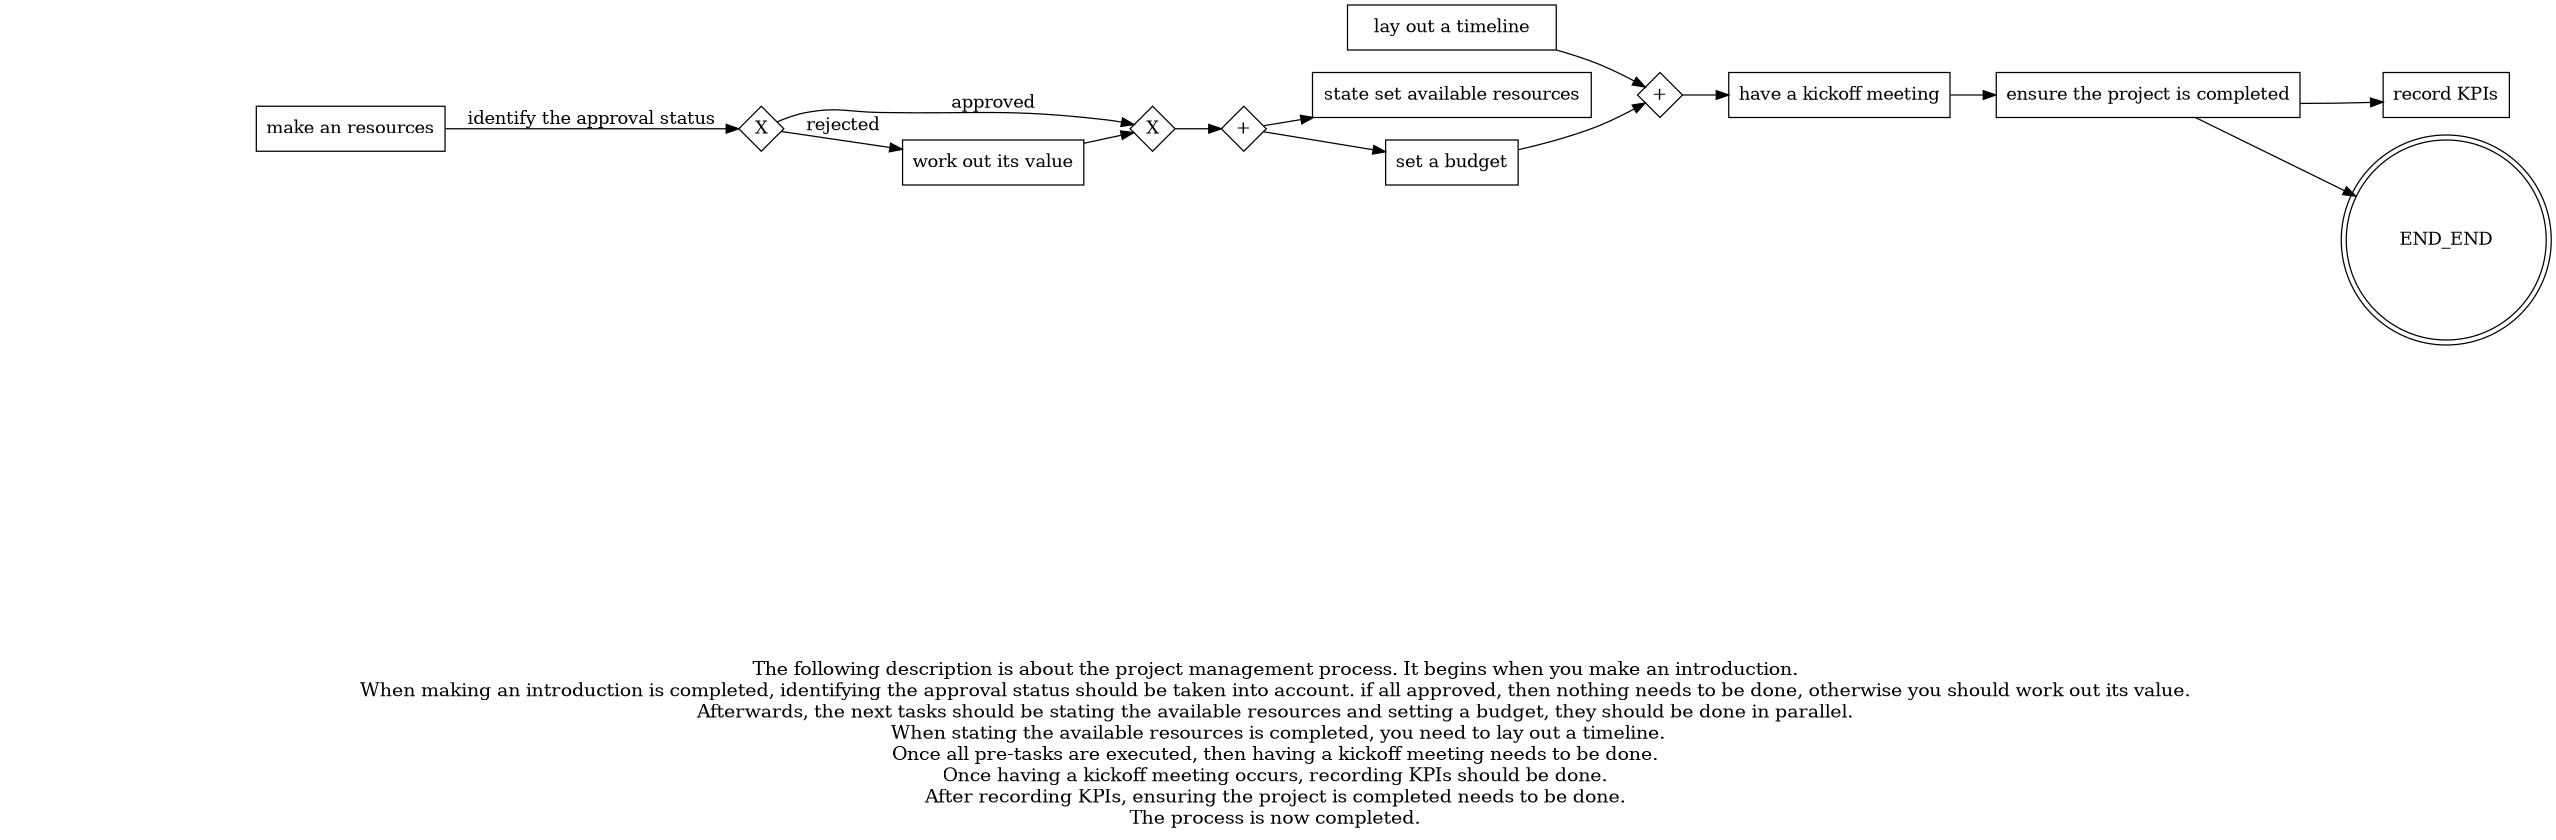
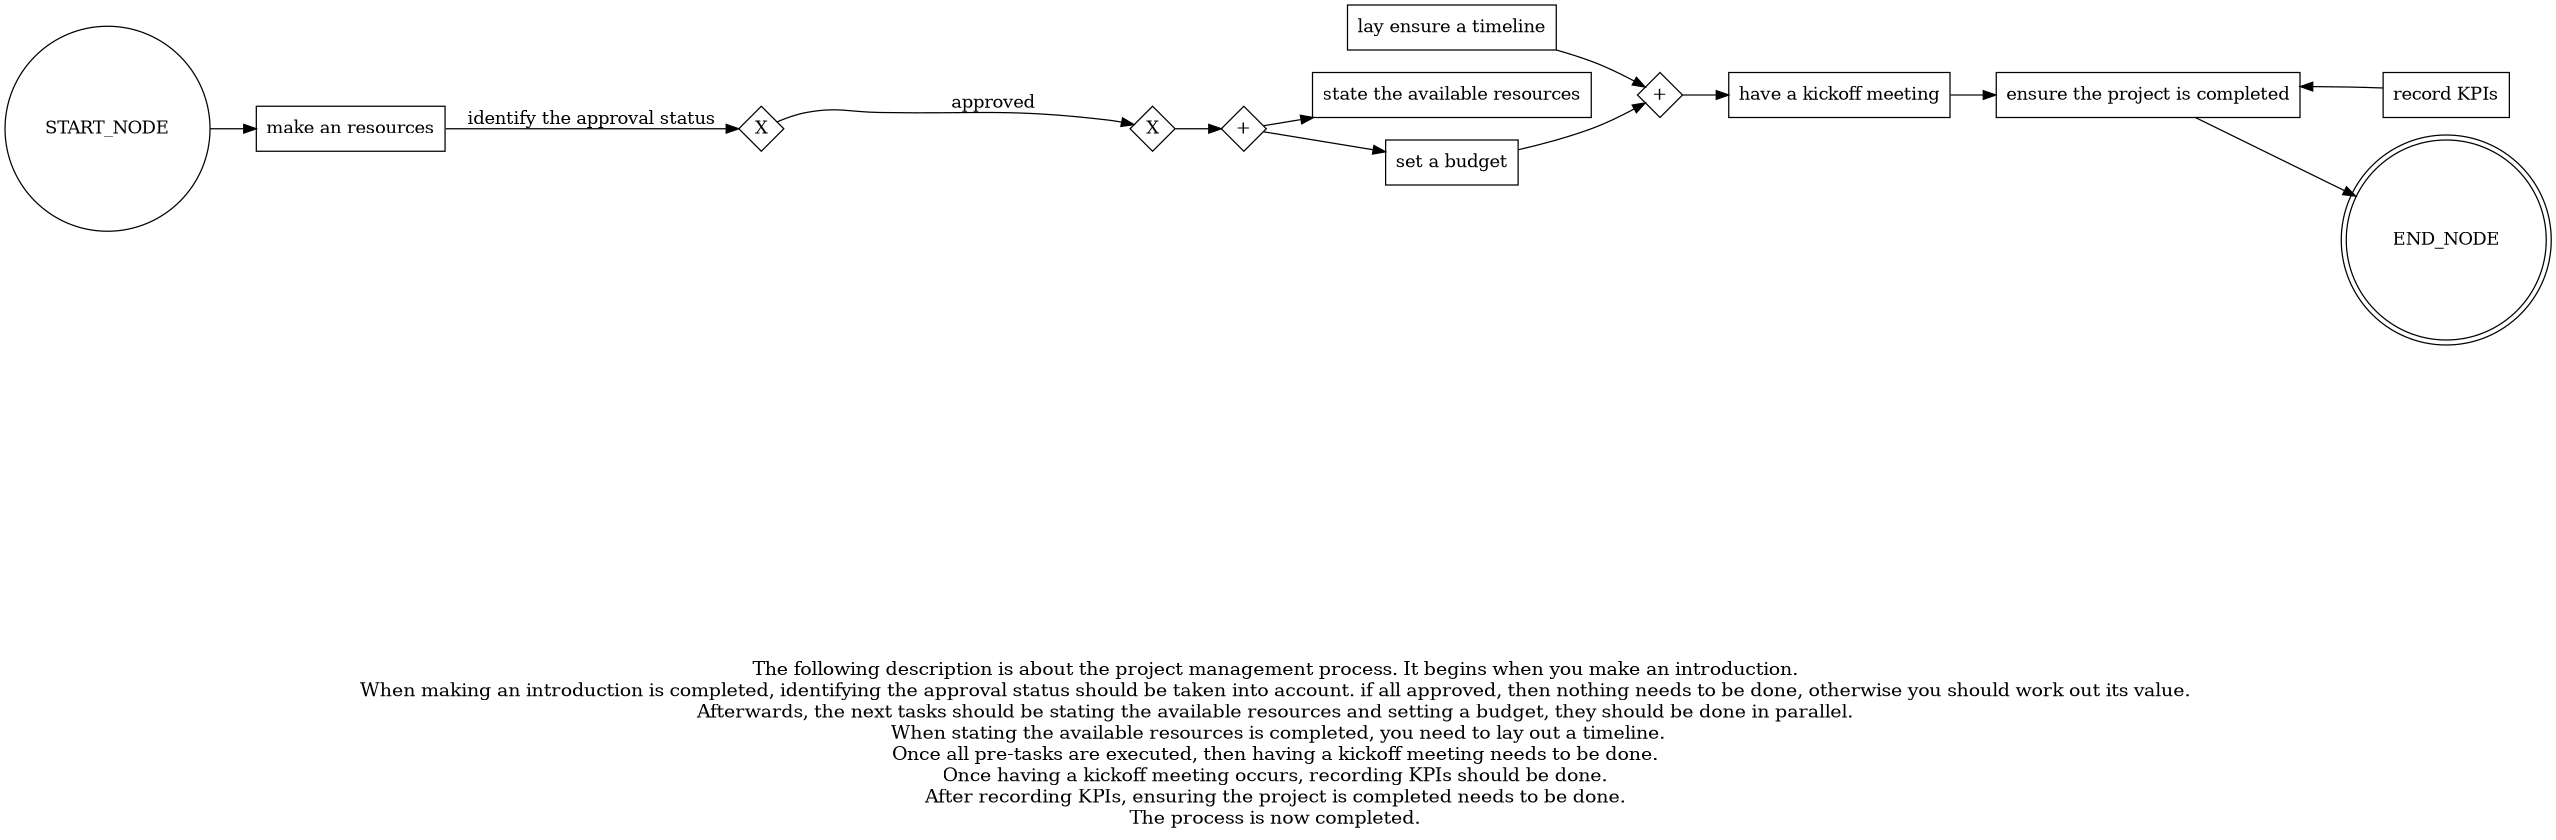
node "lay out a timeline": label "lay out a timeline" -> "lay ensure a timeline"
node "state set available resources": label "state set available resources" -> "state the available resources"
edge "ensure the project is completed" -> "record KPIs": reversed
node "START_NODE": added
node "work out its value": removed
node "END_END": label "END_END" -> "END_NODE"
